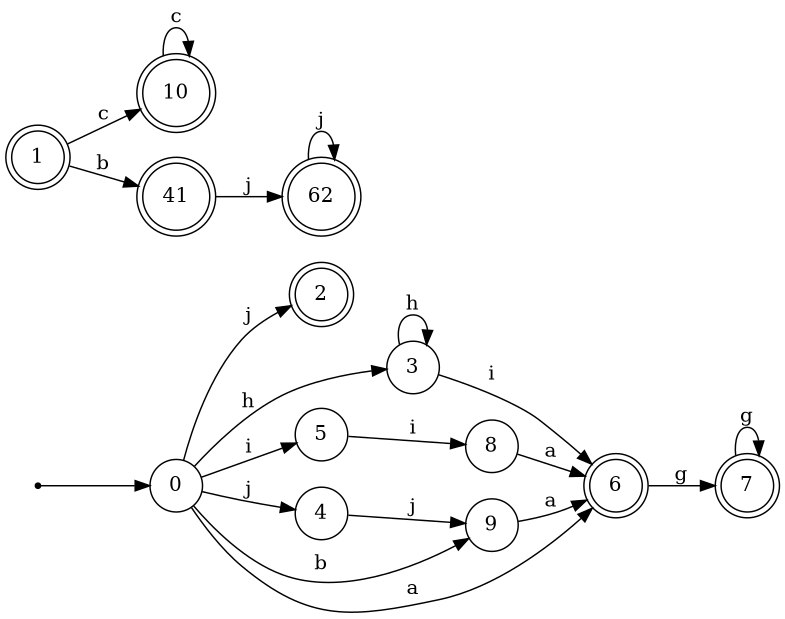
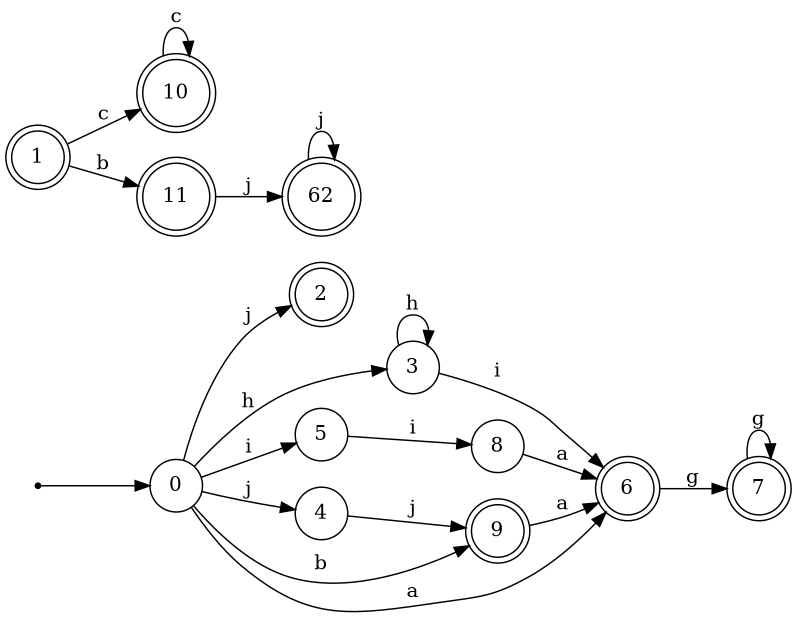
node "41": label "41" -> "11"
node "9": shape circle -> doublecircle
